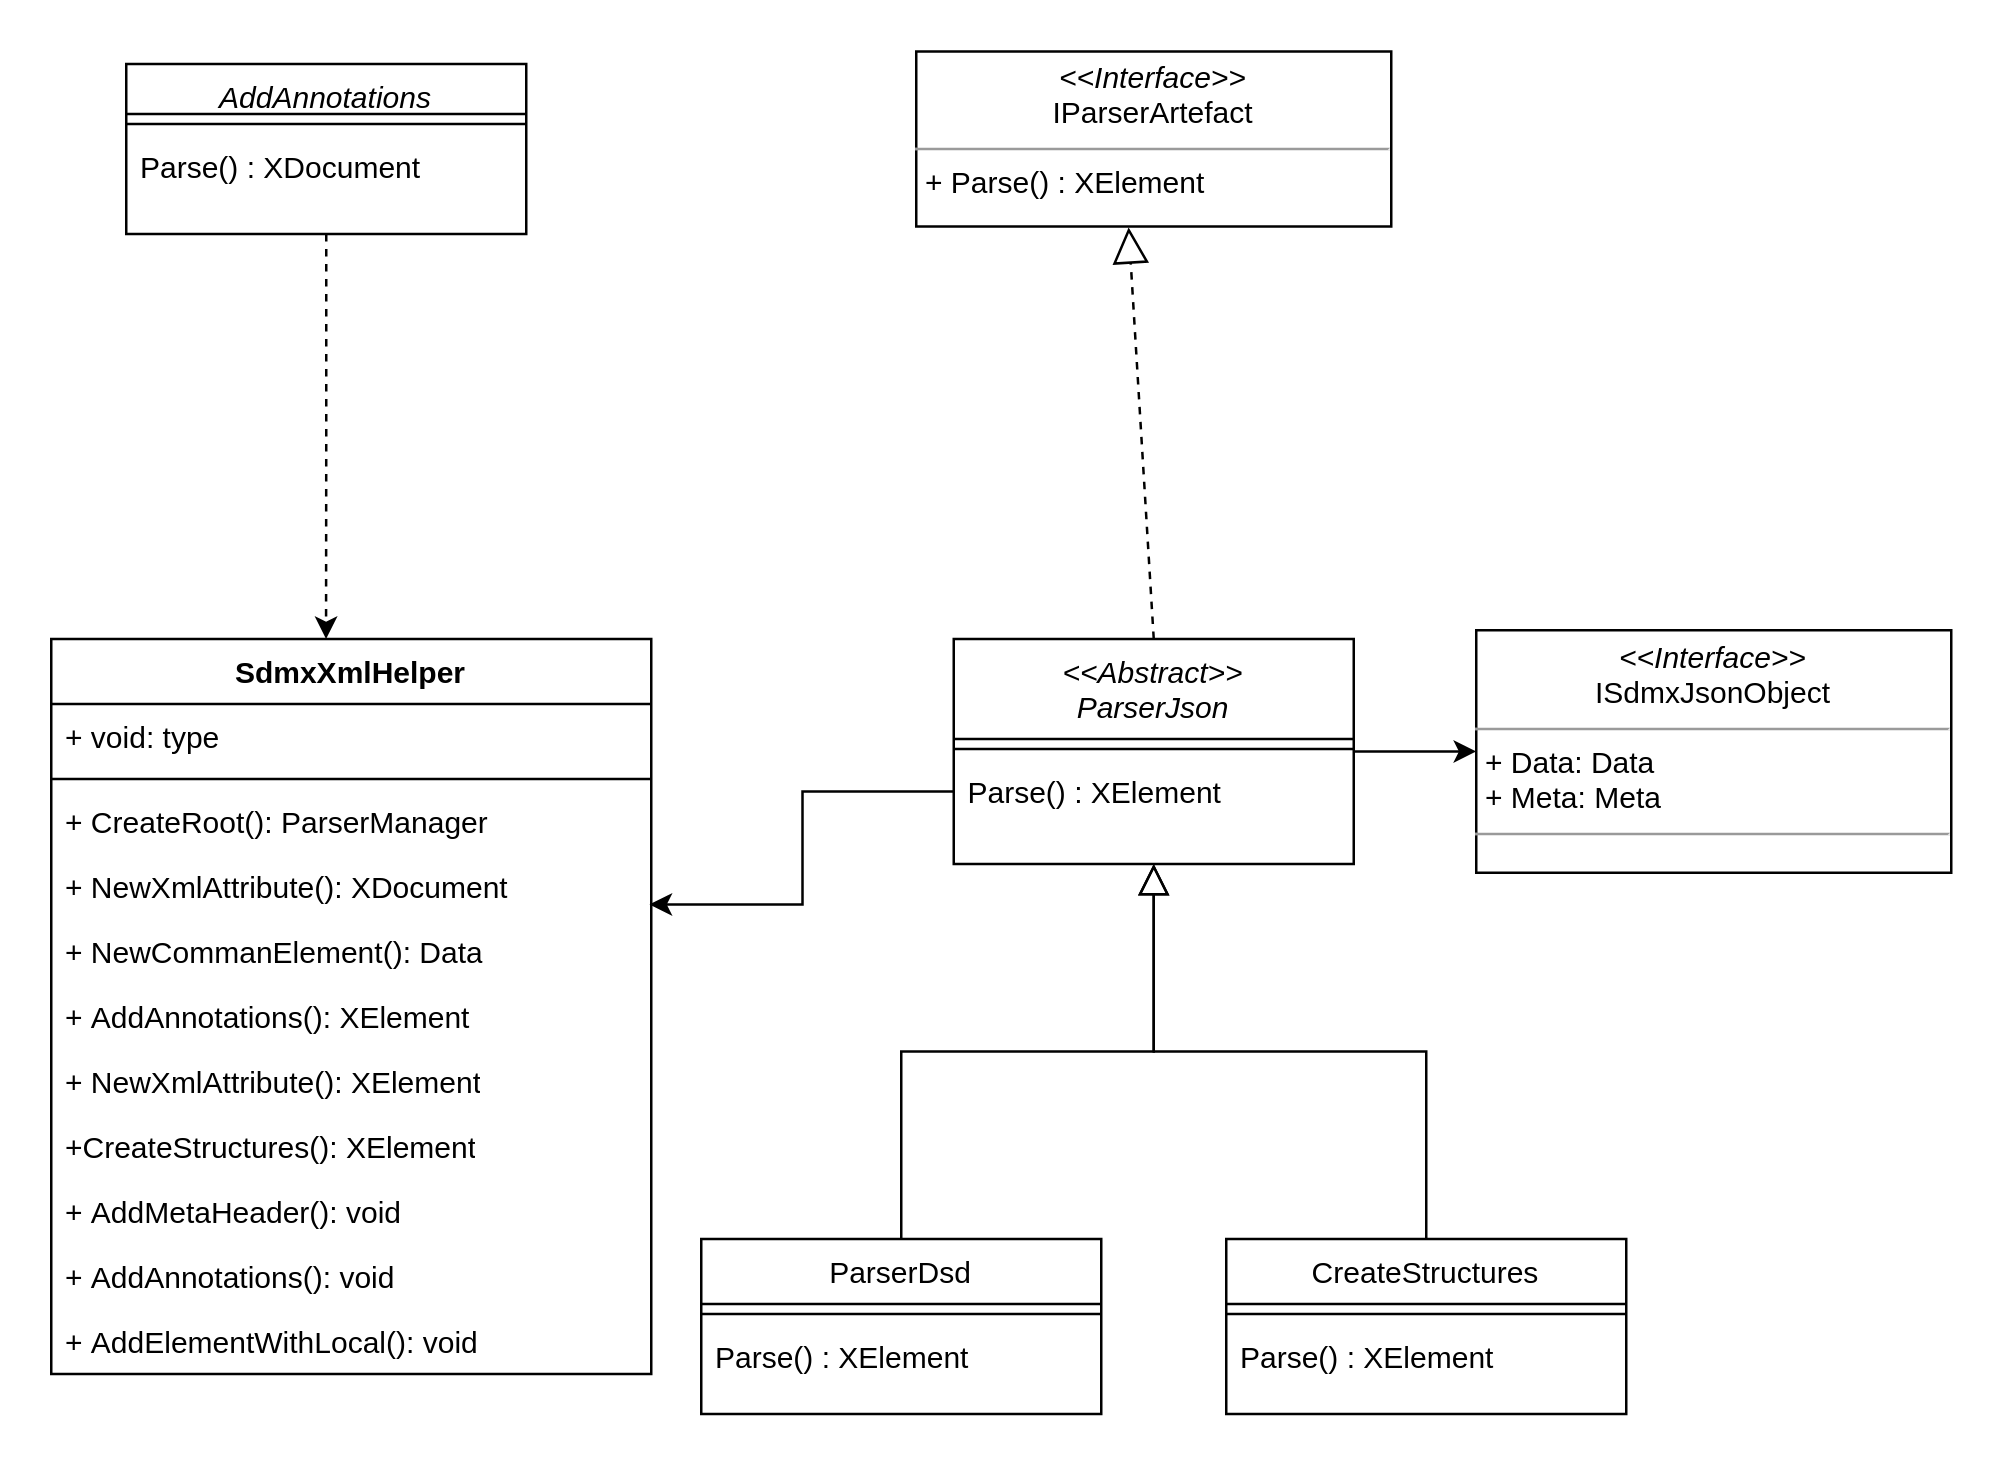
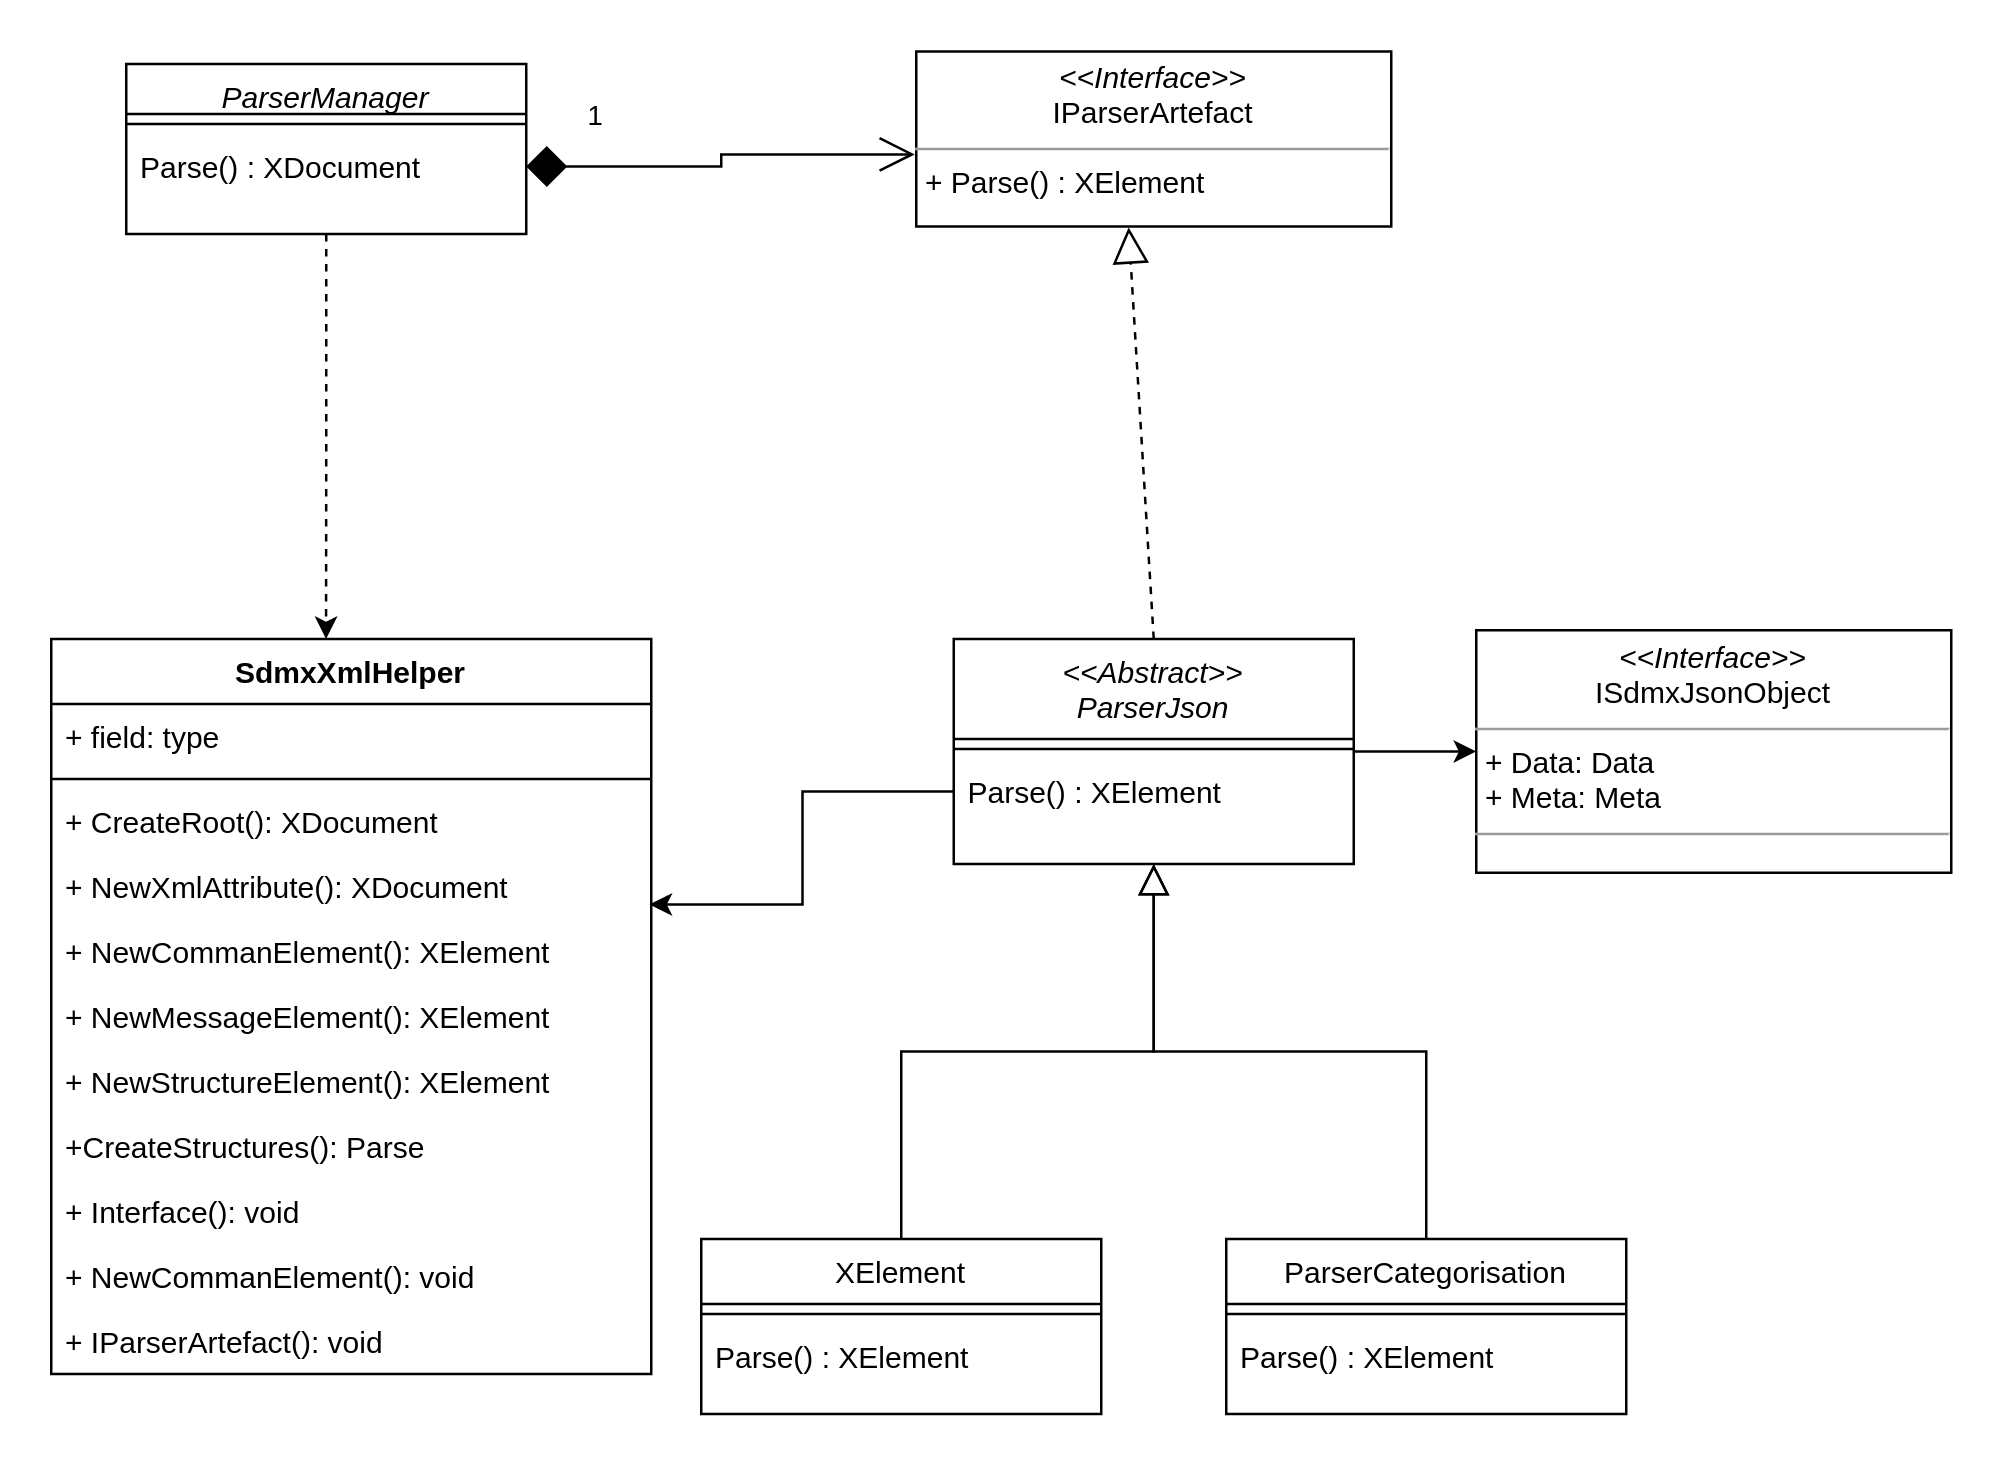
node "AddAnnotations": label "AddAnnotations" -> "ParserManager"
edge "<<Interface>> IParserArtefact + Parse() : XElement" -- "Parse() : XDocument": added, label "1"
node "+ void: type": label "+ void: type" -> "+ field: type"
node "+ CreateRoot(): ParserManager": label "+ CreateRoot(): ParserManager" -> "+ CreateRoot(): XDocument"
node "+ NewCommanElement(): Data": label "+ NewCommanElement(): Data" -> "+ NewCommanElement(): XElement"
node "+ AddAnnotations(): XElement": label "+ AddAnnotations(): XElement" -> "+ NewMessageElement(): XElement"
node "+ NewXmlAttribute(): XElement": label "+ NewXmlAttribute(): XElement" -> "+ NewStructureElement(): XElement"
node "+CreateStructures(): XElement": label "+CreateStructures(): XElement" -> "+CreateStructures(): Parse"
node "+ AddMetaHeader(): void": label "+ AddMetaHeader(): void" -> "+ Interface(): void"
node "ParserDsd": label "ParserDsd" -> "XElement"
node "CreateStructures": label "CreateStructures" -> "ParserCategorisation"
node "+ AddAnnotations(): void": label "+ AddAnnotations(): void" -> "+ NewCommanElement(): void"
node "+ AddElementWithLocal(): void": label "+ AddElementWithLocal(): void" -> "+ IParserArtefact(): void"
